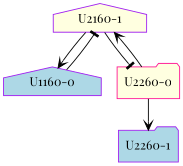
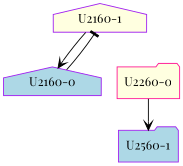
edge "U2160-1" -> "U2260-0": removed
edge "U2260-0" -> "U2160-1": removed
node "U1160-0": label "U1160-0" -> "U2160-0"
node "U2260-1": label "U2260-1" -> "U2560-1"
